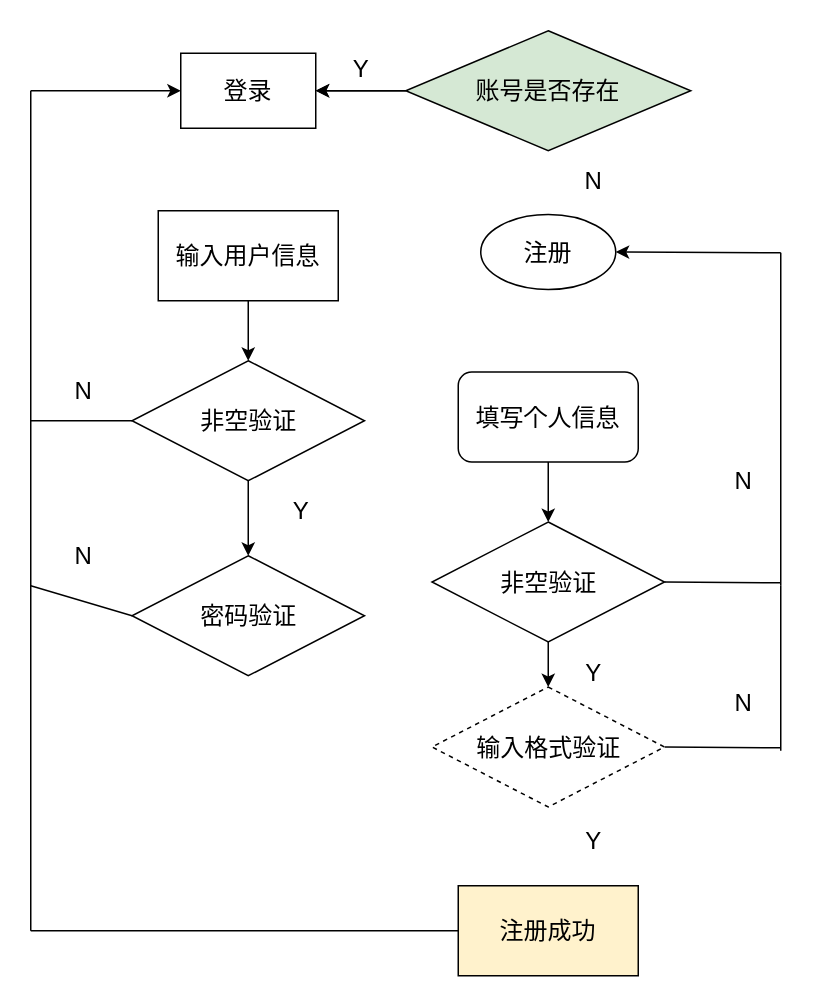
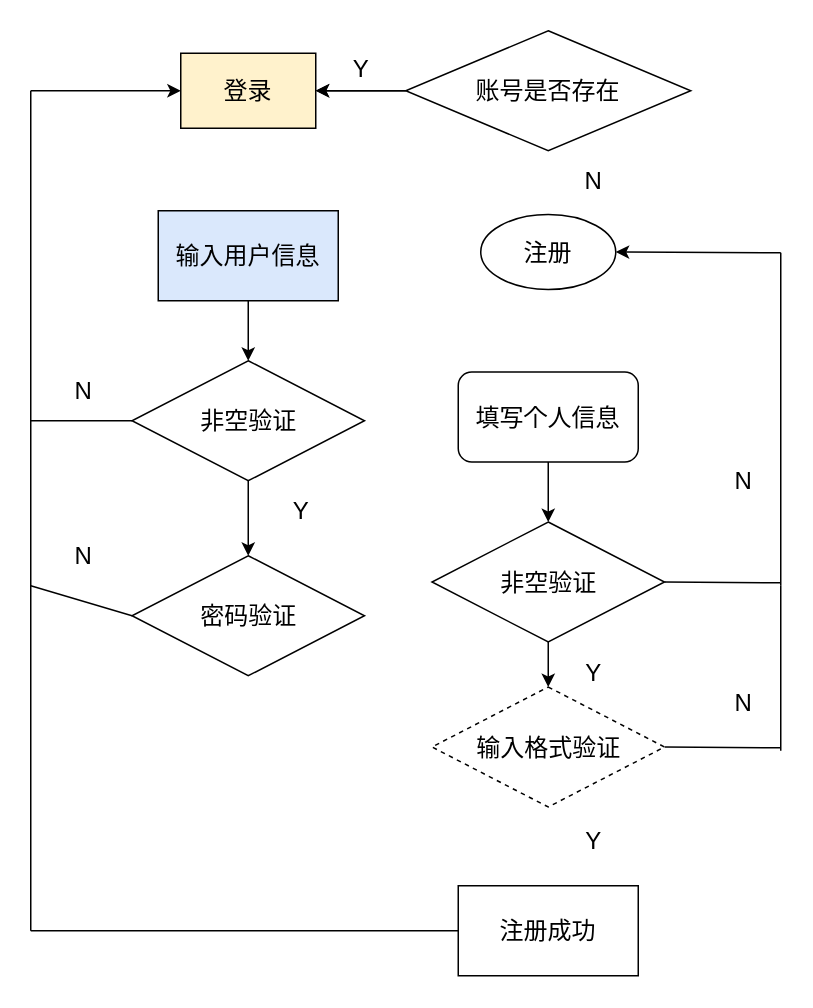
node "登录": fillcolor #ffffff -> #fff2cc
node "账号是否存在": fillcolor #d5e8d4 -> #ffffff
node "输入用户信息": fillcolor #ffffff -> #dae8fc
node "注册成功": fillcolor #fff2cc -> #ffffff
